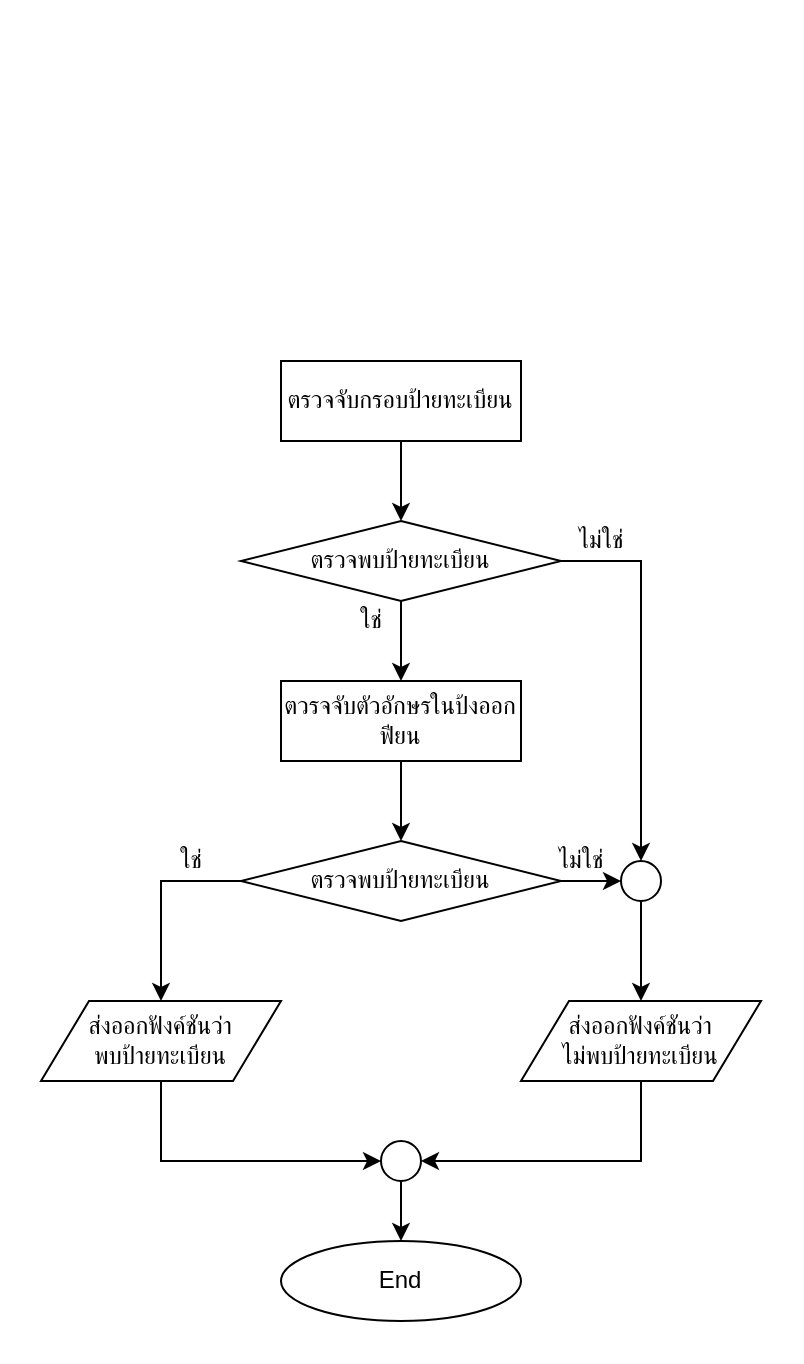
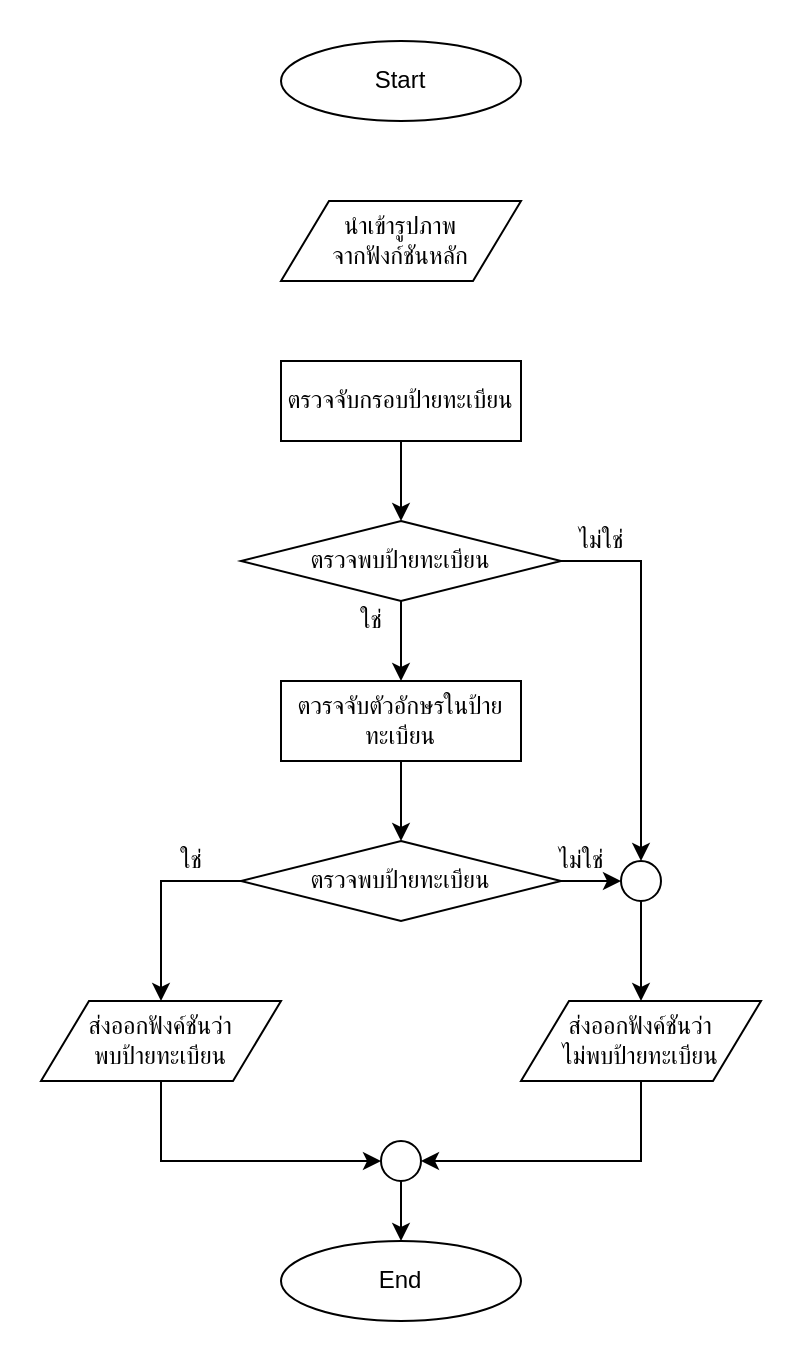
node "Start": added
node "นำเข้ารูปภาพ จากฟังก์ชันหลัก": added
node "ตวรจจับตัวอักษรในป้งออกฟียน": label "ตวรจจับตัวอักษรในป้งออกฟียน" -> "ตวรจจับตัวอักษรในป้ายทะเบียน"
